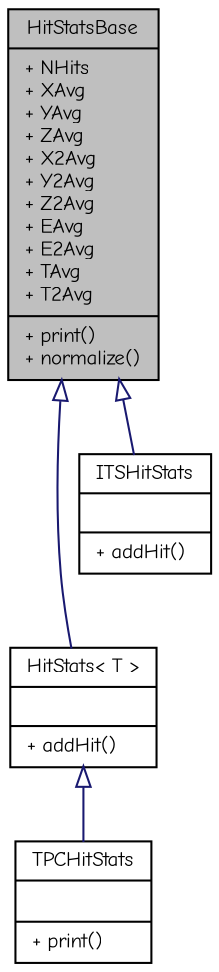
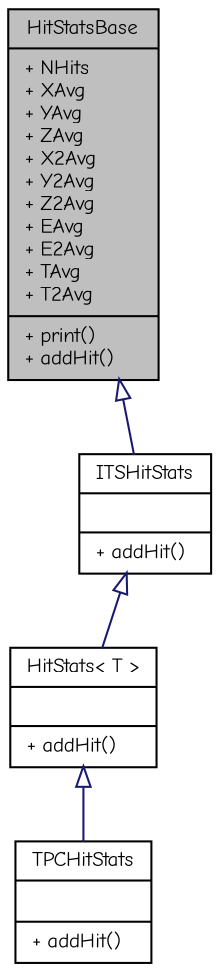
node "HitStatsBase": text "+ normalize()" -> "+ addHit()"
edge "HitStats< T >" -> "HitStatsBase": now "HitStats< T >" -> "ITSHitStats"
node "TPCHitStats": text "+ print()" -> "+ addHit()"
